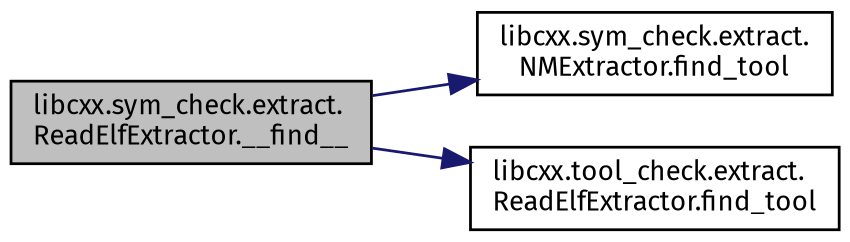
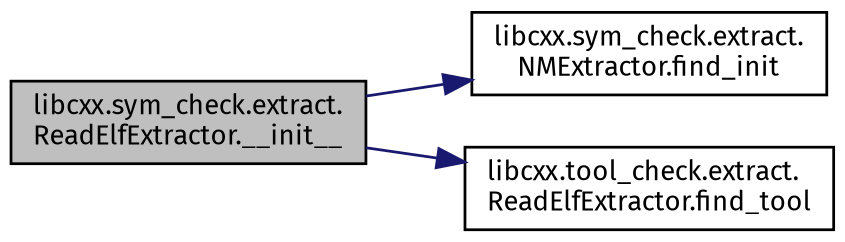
node "libcxx.sym_check.extract. NMExtractor.find_tool": label "libcxx.sym_check.extract. NMExtractor.find_tool" -> "libcxx.sym_check.extract. NMExtractor.find_init"
node "libcxx.sym_check.extract. ReadElfExtractor.__find__": label "libcxx.sym_check.extract. ReadElfExtractor.__find__" -> "libcxx.sym_check.extract. ReadElfExtractor.__init__"
